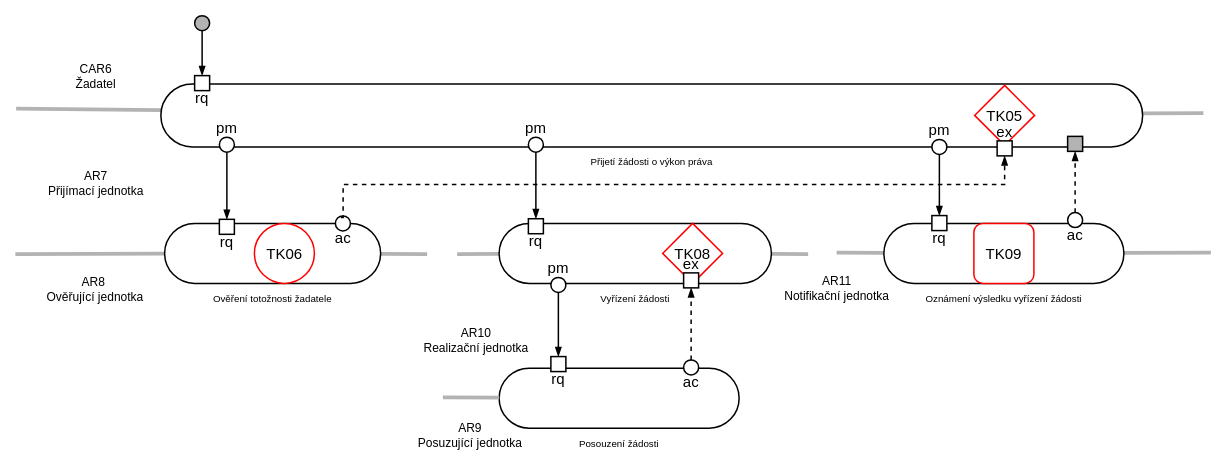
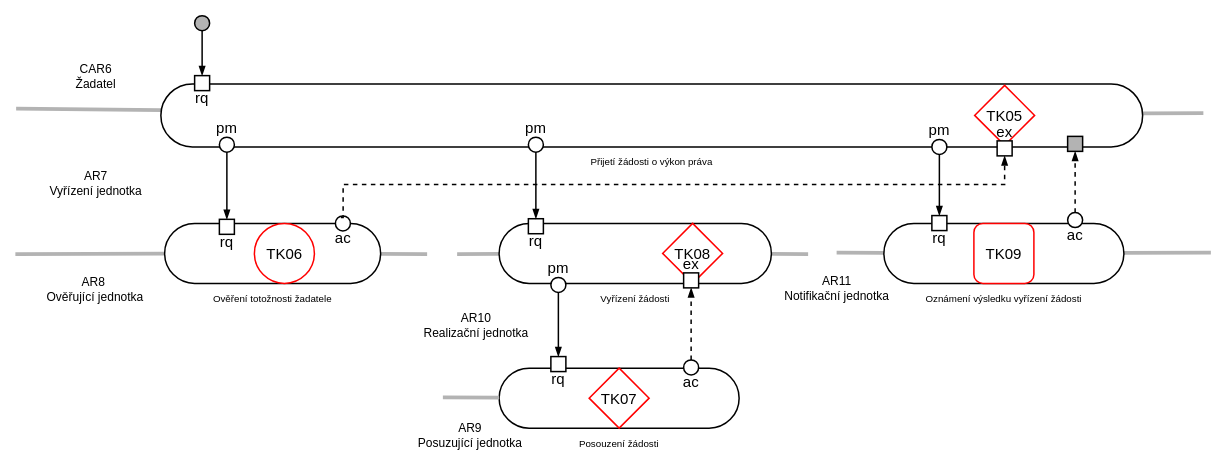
node "AR7 Přijímací jednotka": label "AR7 Přijímací jednotka" -> "AR7 Vyřízení jednotka"
node "AR10 Realizační jednotka": moved (476, 340) -> (476, 325)
node "TK07": added
